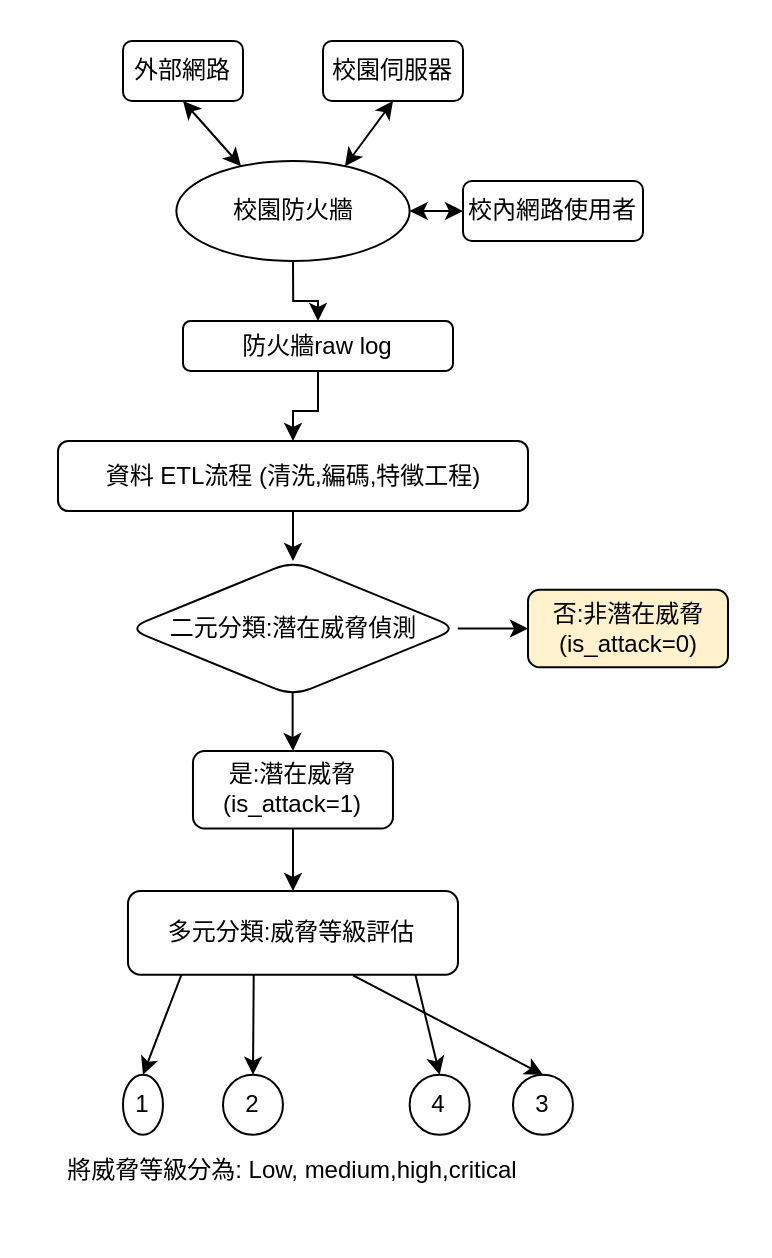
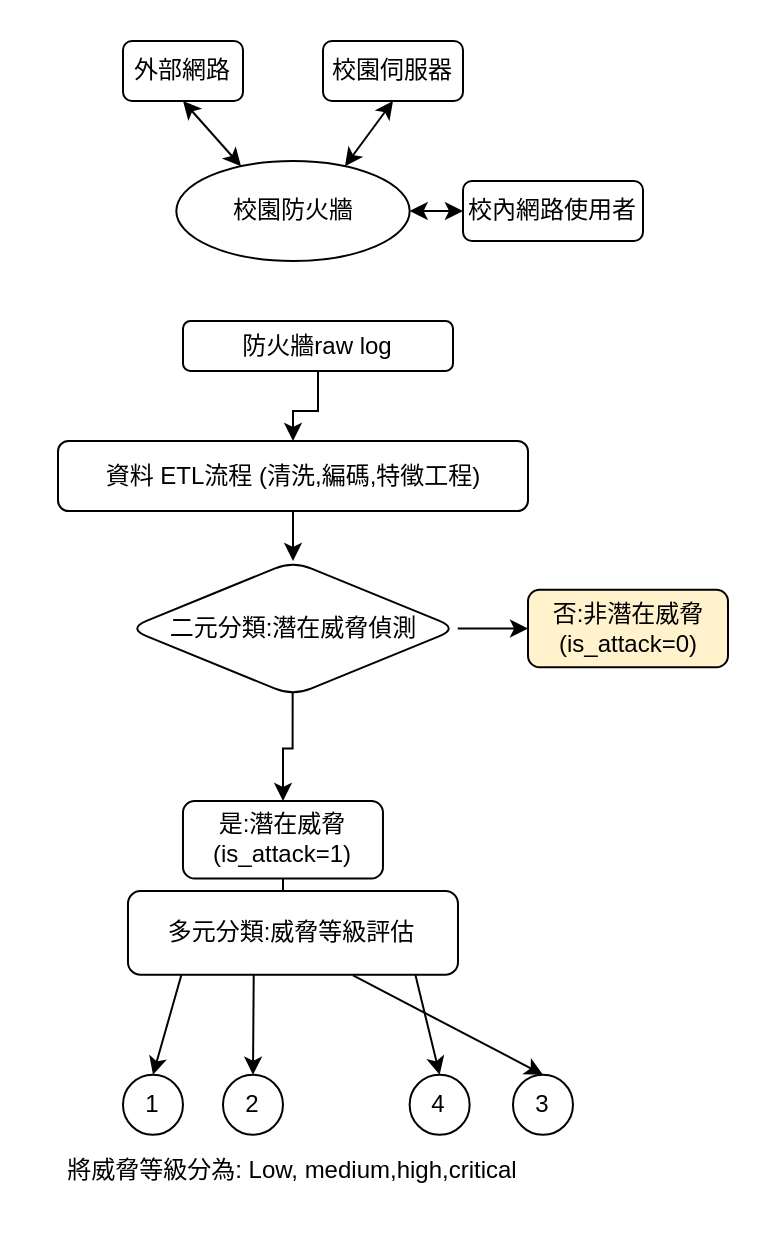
edge "校園防火牆" -> "防火牆raw log": removed
node "是:潛在威脅 (is_attack=1)": moved (293, 790) -> (283, 840)
node "1": size 40x60 -> 60x60
